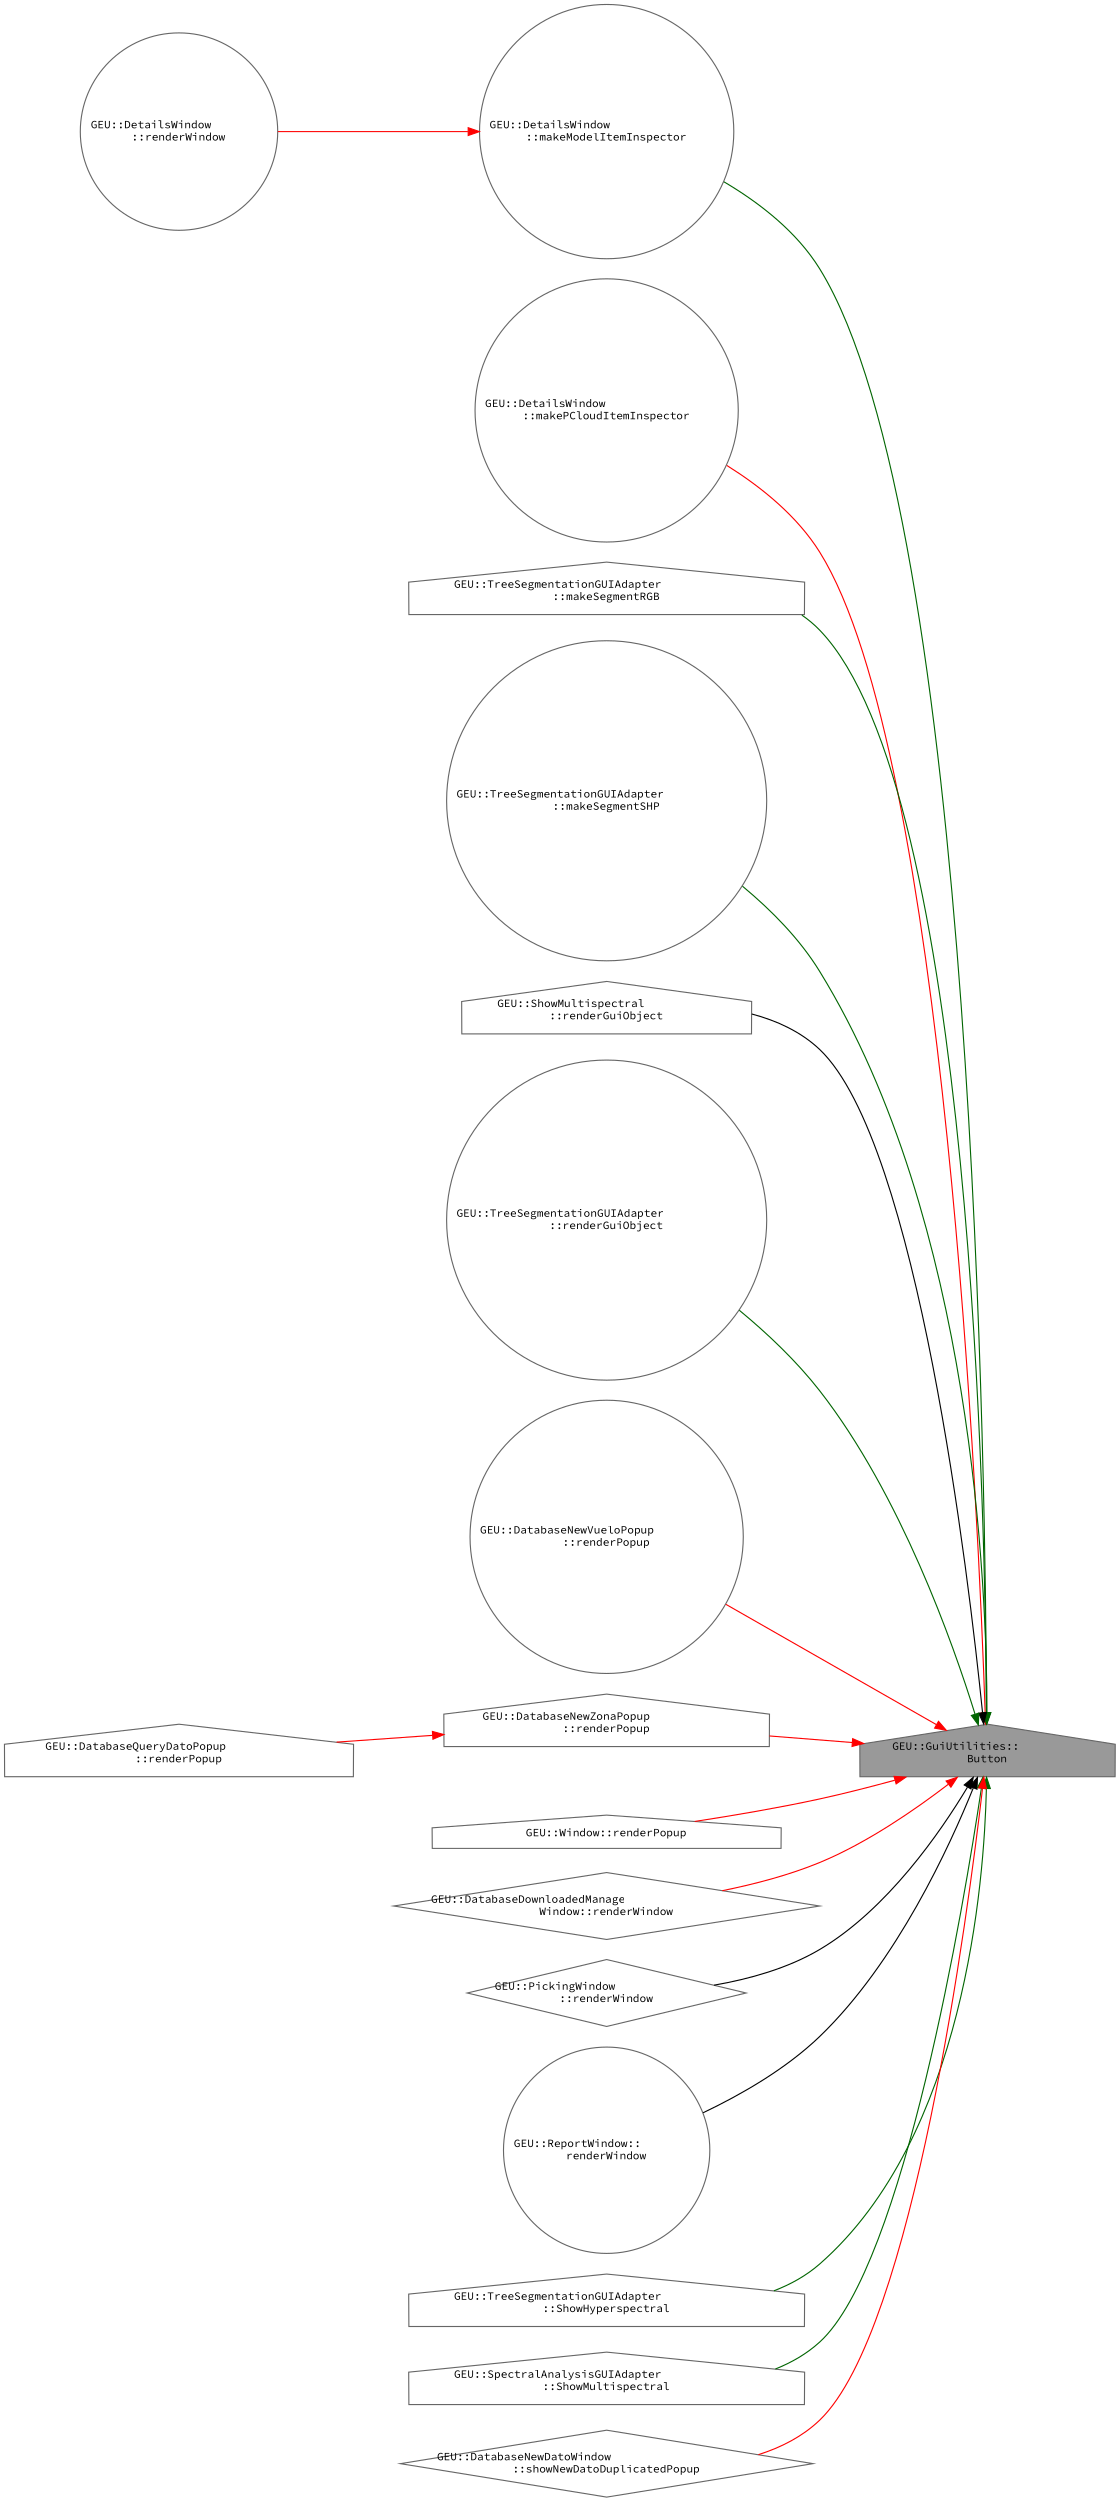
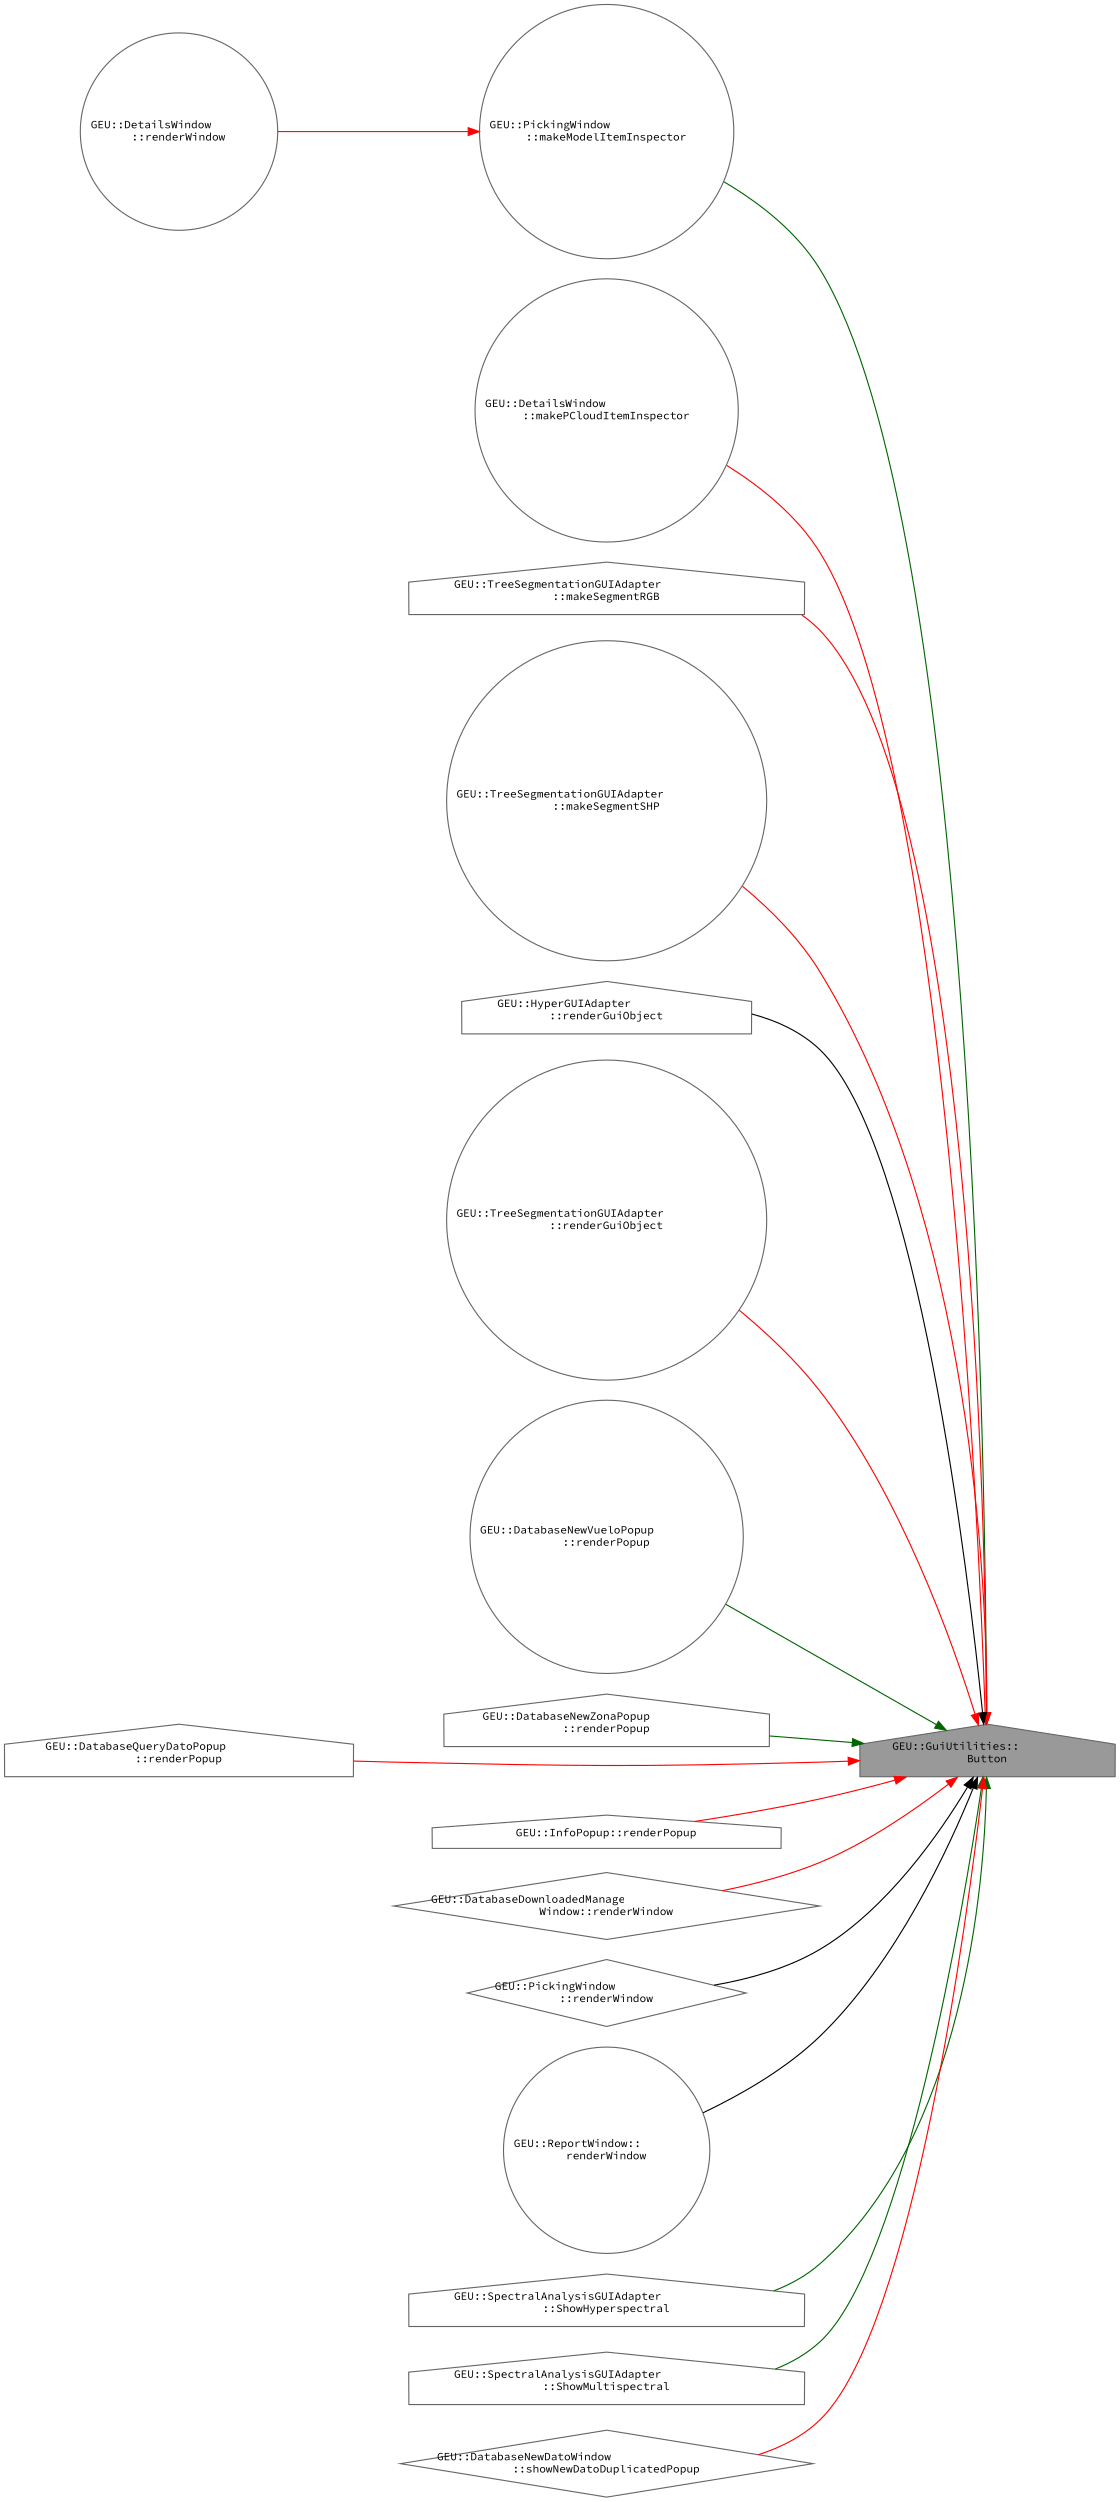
node "GEU::DetailsWindow ::makeModelItemInspector": label "GEU::DetailsWindow ::makeModelItemInspector" -> "GEU::PickingWindow ::makeModelItemInspector"
node "GEU::ShowMultispectral ::renderGuiObject": label "GEU::ShowMultispectral ::renderGuiObject" -> "GEU::HyperGUIAdapter ::renderGuiObject"
edge "GEU::TreeSegmentationGUIAdapter ::makeSegmentRGB" -> "GEU::GuiUtilities:: Button": color darkgreen -> red
edge "GEU::TreeSegmentationGUIAdapter ::makeSegmentSHP" -> "GEU::GuiUtilities:: Button": color darkgreen -> red
edge "GEU::TreeSegmentationGUIAdapter ::renderGuiObject" -> "GEU::GuiUtilities:: Button": color darkgreen -> red
edge "GEU::DatabaseNewVueloPopup ::renderPopup" -> "GEU::GuiUtilities:: Button": color red -> darkgreen
edge "GEU::DatabaseQueryDatoPopup ::renderPopup" -> "GEU::DatabaseNewZonaPopup ::renderPopup": now "GEU::DatabaseQueryDatoPopup ::renderPopup" -> "GEU::GuiUtilities:: Button"
edge "GEU::DatabaseNewZonaPopup ::renderPopup" -> "GEU::GuiUtilities:: Button": color red -> darkgreen
node "GEU::Window::renderPopup": label "GEU::Window::renderPopup" -> "GEU::InfoPopup::renderPopup"
node "GEU::TreeSegmentationGUIAdapter ::ShowHyperspectral": label "GEU::TreeSegmentationGUIAdapter ::ShowHyperspectral" -> "GEU::SpectralAnalysisGUIAdapter ::ShowHyperspectral"
